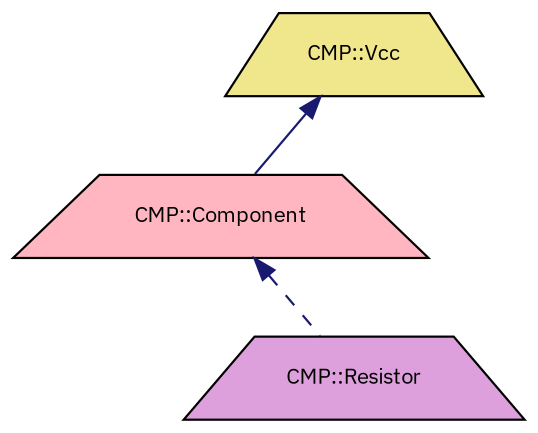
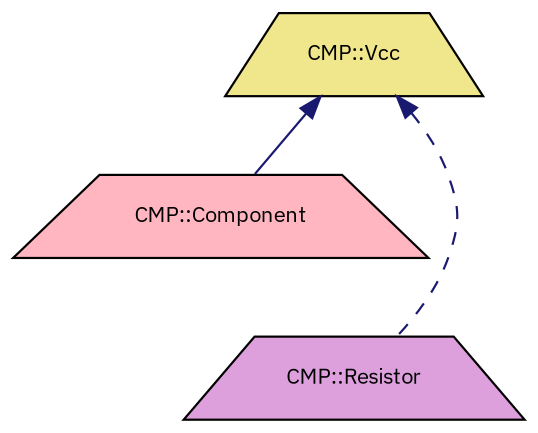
edge "CMP::Resistor" -> "CMP::Component": now "CMP::Resistor" -> "CMP::Vcc"
